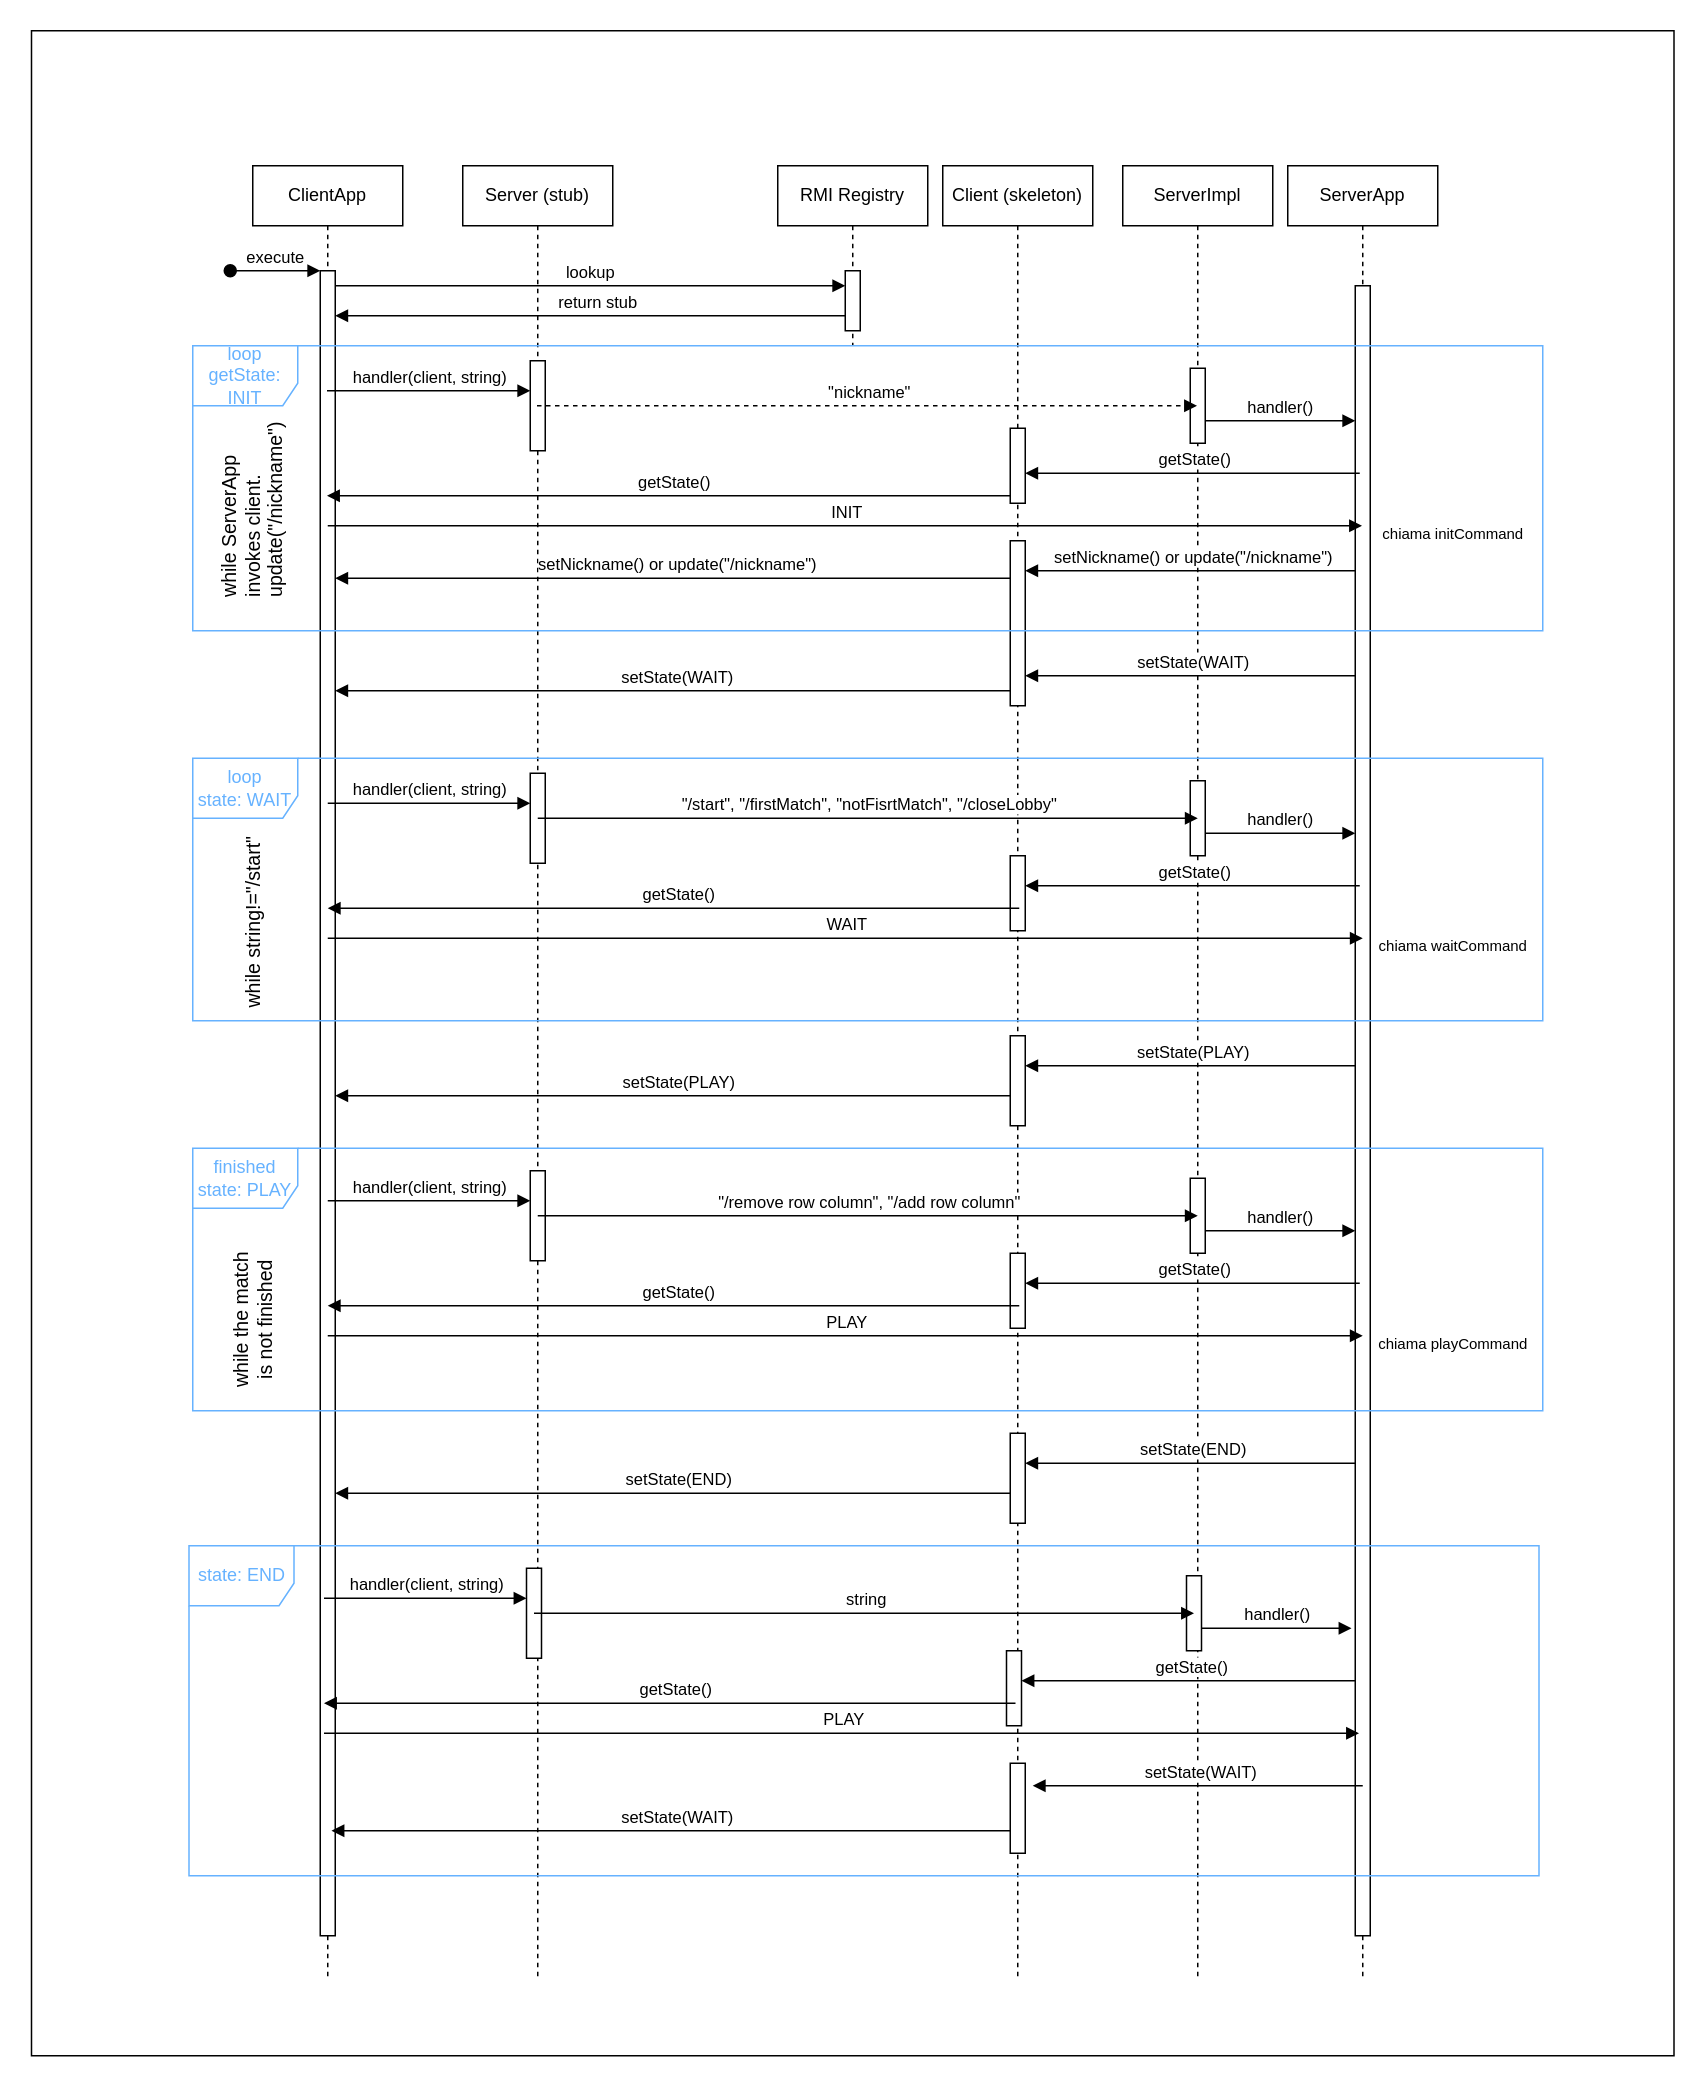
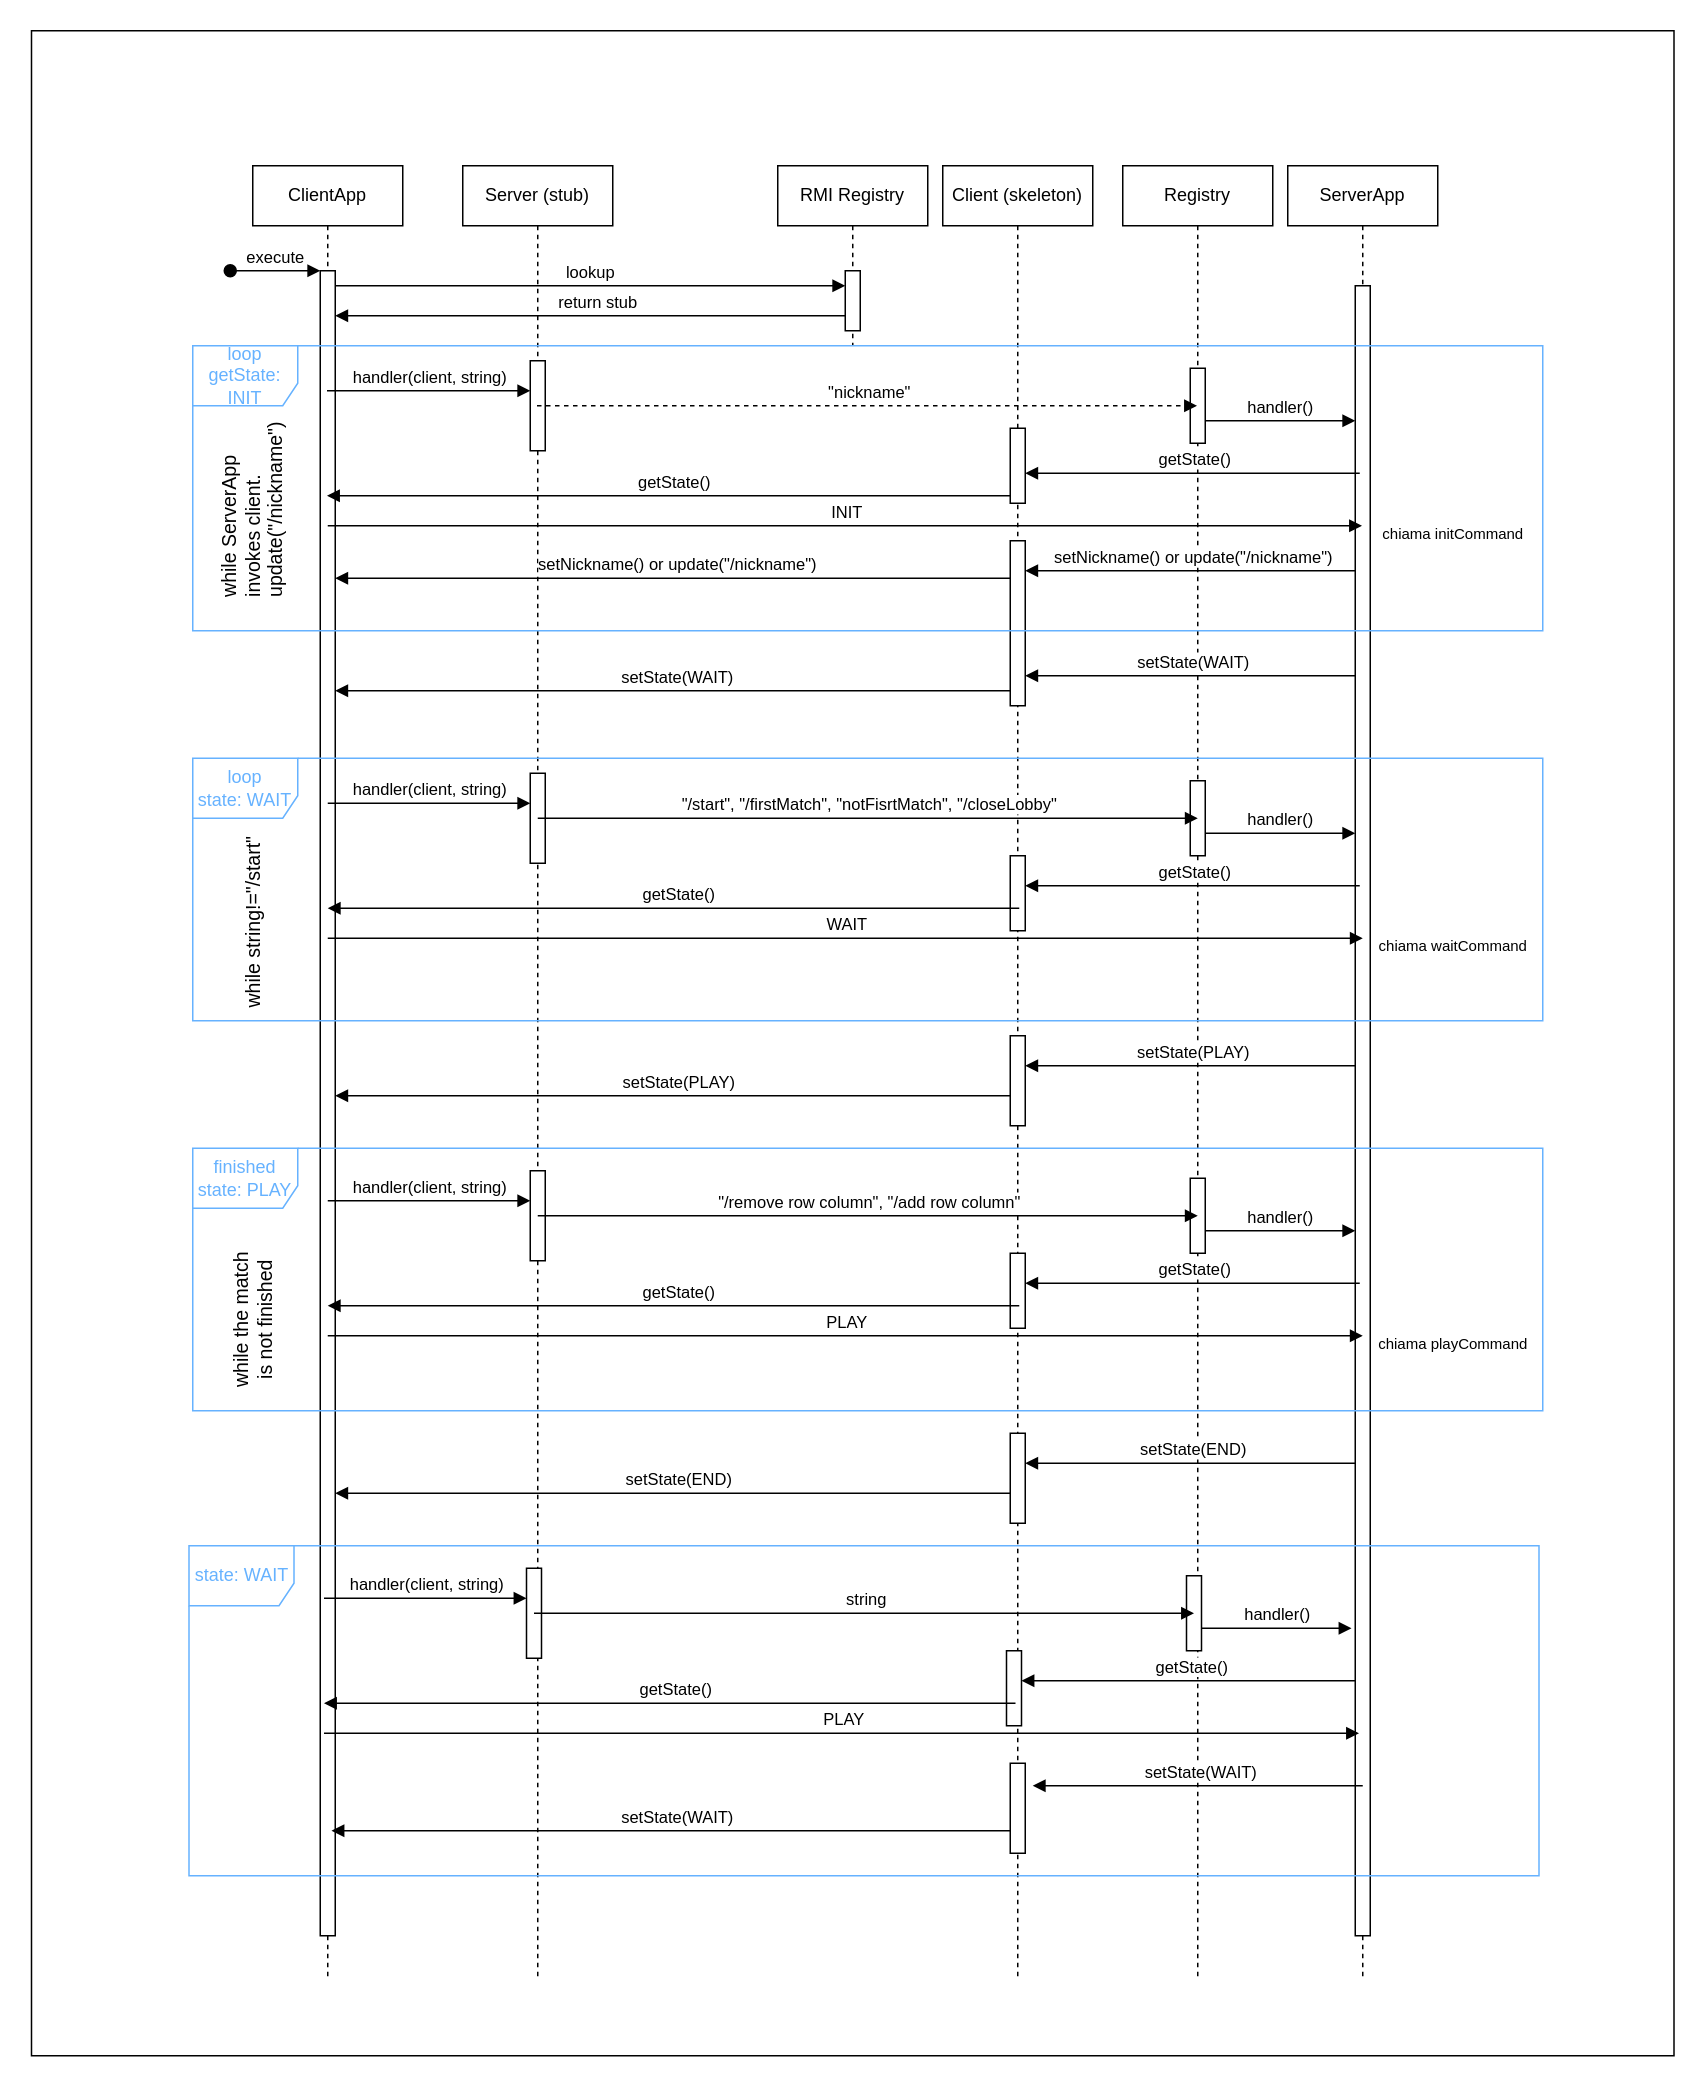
node "ServerImpl": label "ServerImpl" -> "Registry"
node "state: END": label "state: END" -> "state: WAIT"
